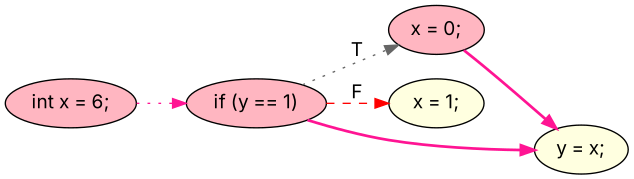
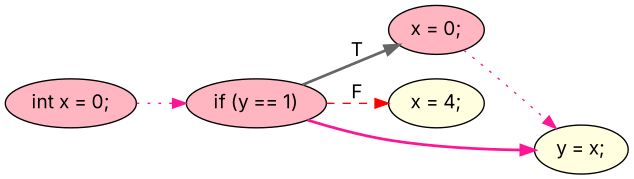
edge "if (y == 1)" -> "x = 0;": style dotted -> bold
edge "x = 0;" -> "y = x;": style bold -> dotted
node "int x = 6;": label "int x = 6;" -> "int x = 0;"
node "x = 1;": label "x = 1;" -> "x = 4;"
